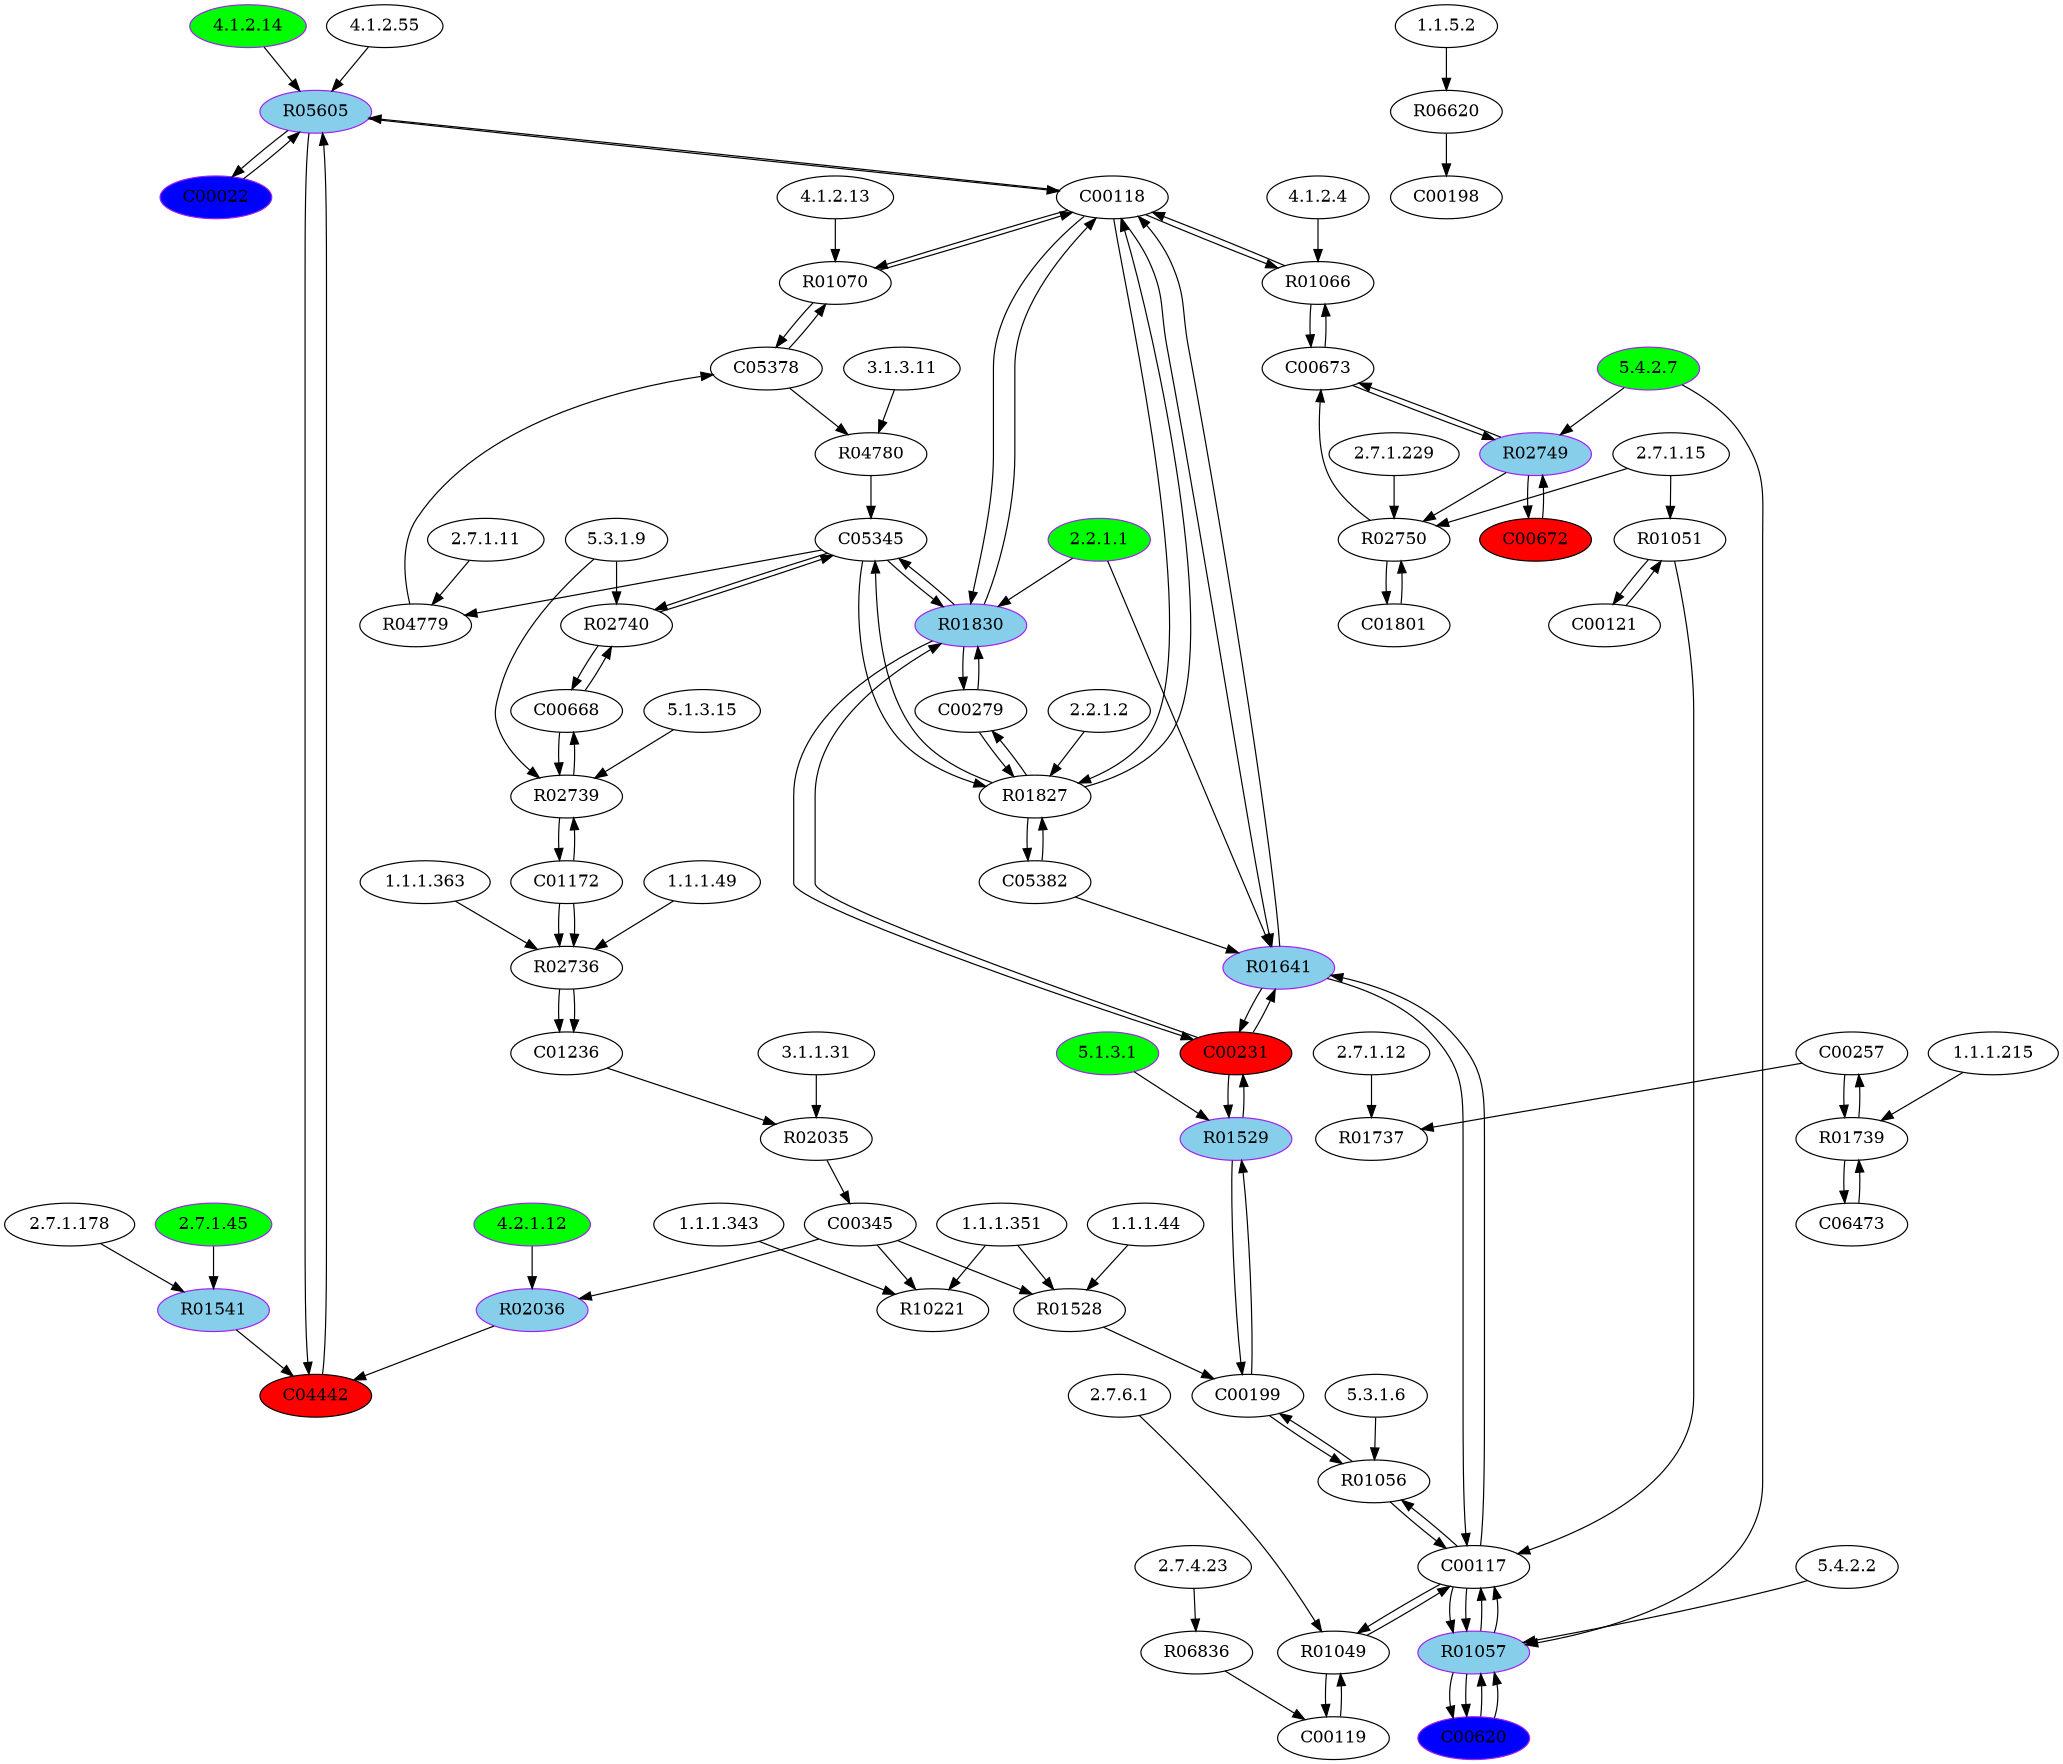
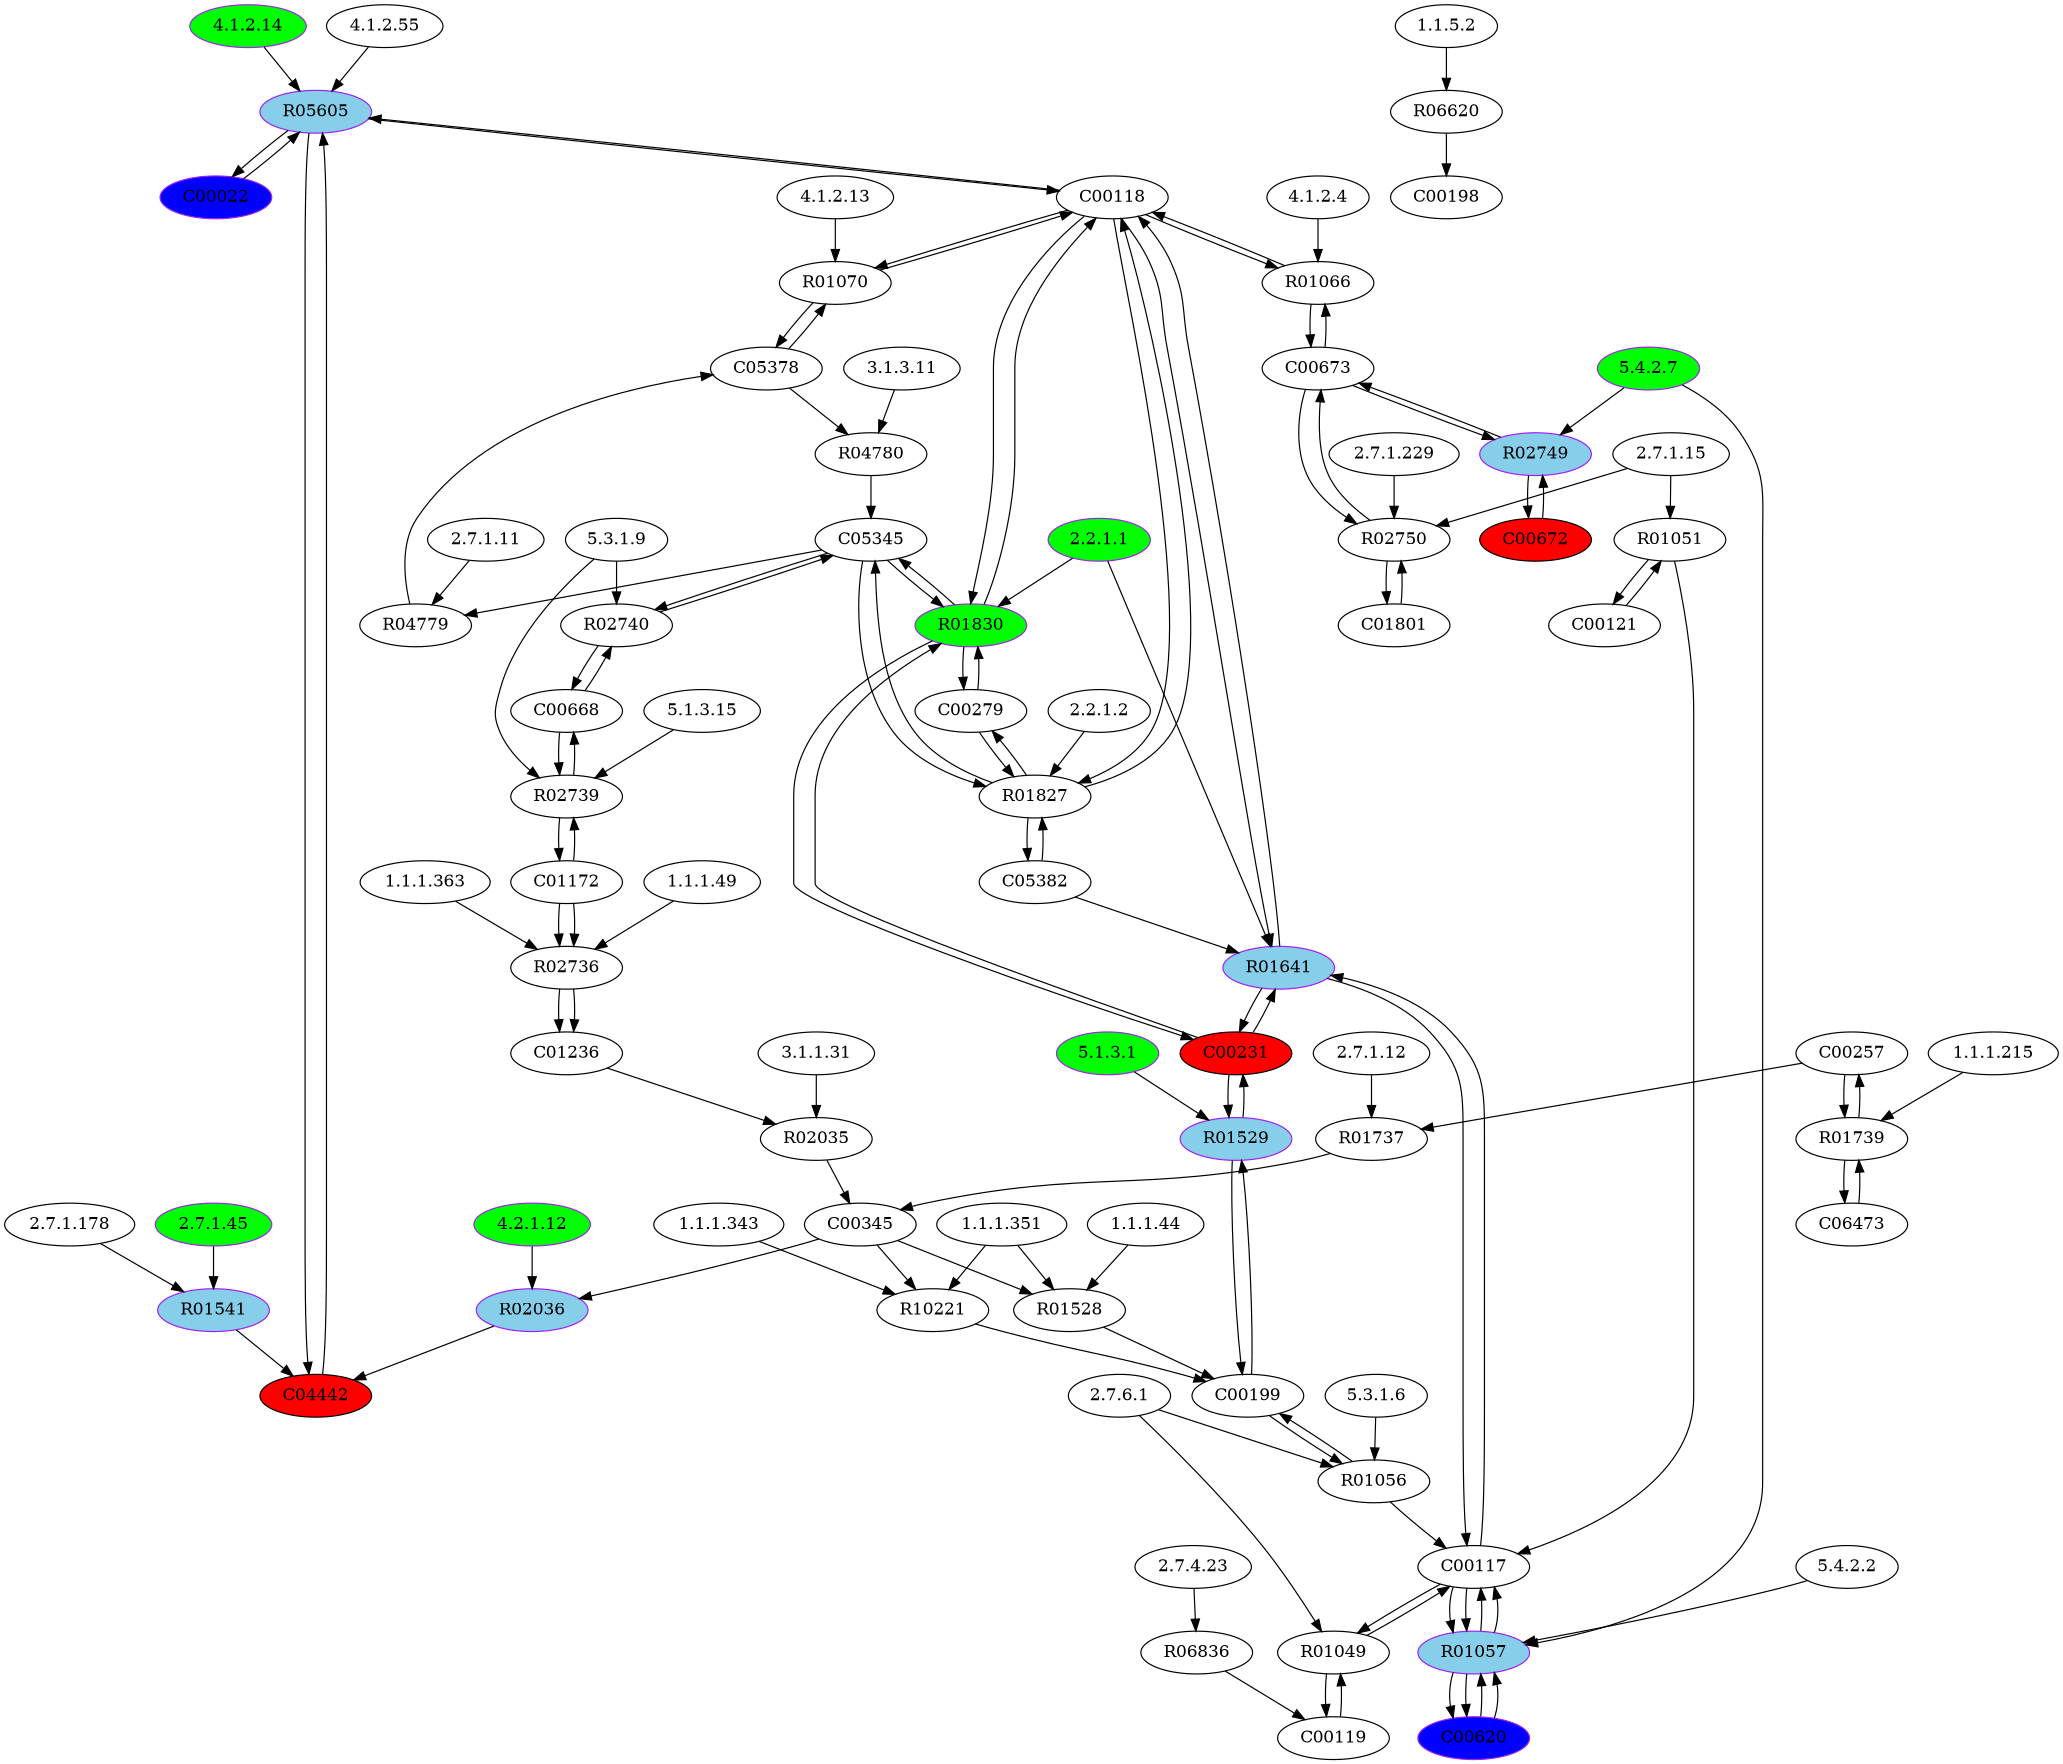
edge "R02749" -> "R02750": now "C00673" -> "R02750"
node "R01830": fillcolor skyblue -> green
edge "R01737" -> "C00345": added
edge "R10221" -> "C00199": added
edge "C00117" -> "R01056": now "2.7.6.1" -> "R01056"
